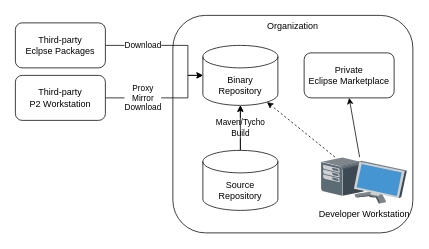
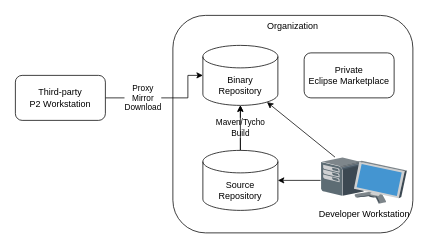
node "Third-party Eclpse Packages": removed
edge "Third-party Eclpse Packages" -> "Binary Repository": removed, label "Download"
edge "Developer Workstation" -> "Private Eclipse Marketplace": removed
edge "Developer Workstation" -> "Binary Repository": style dashed -> solid
edge "Developer Workstation" -> "Source Repository": added
